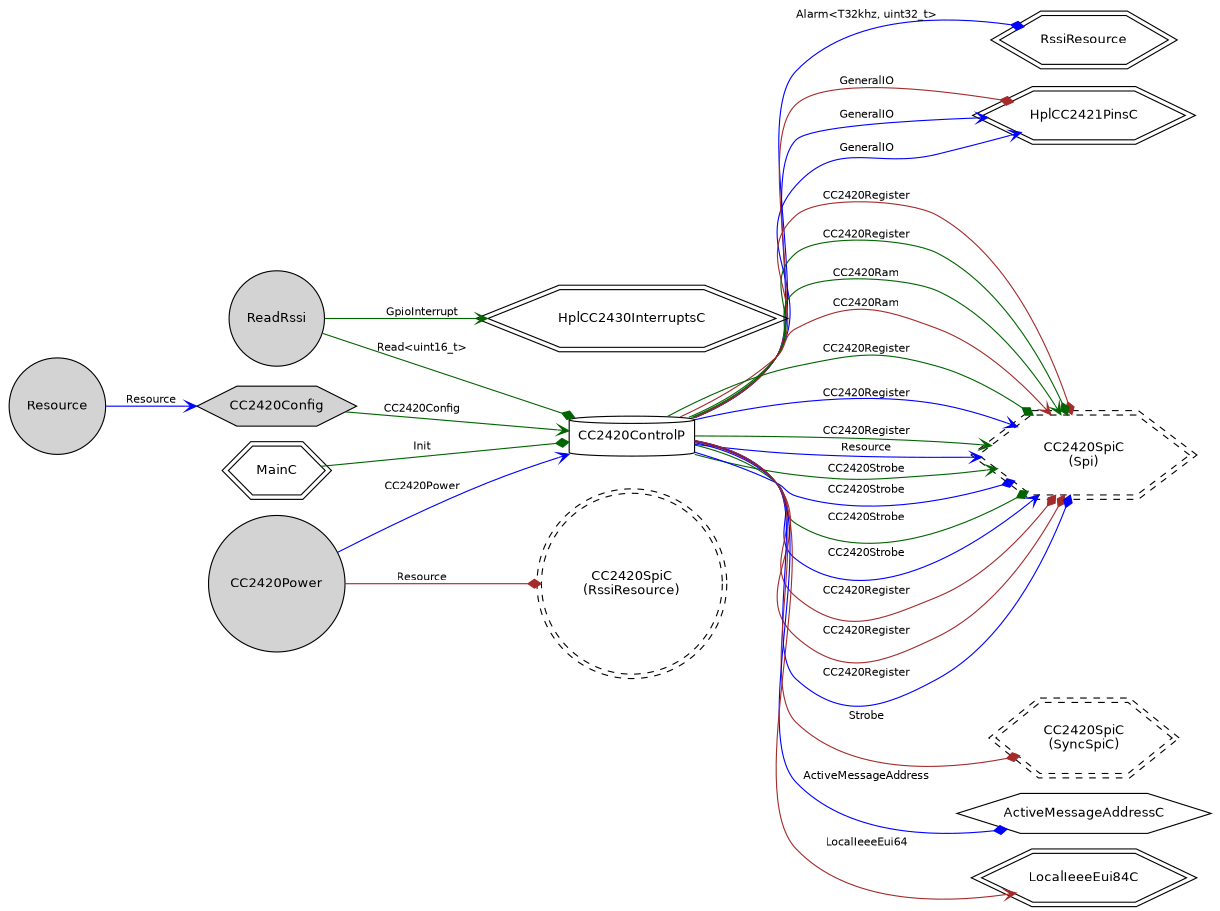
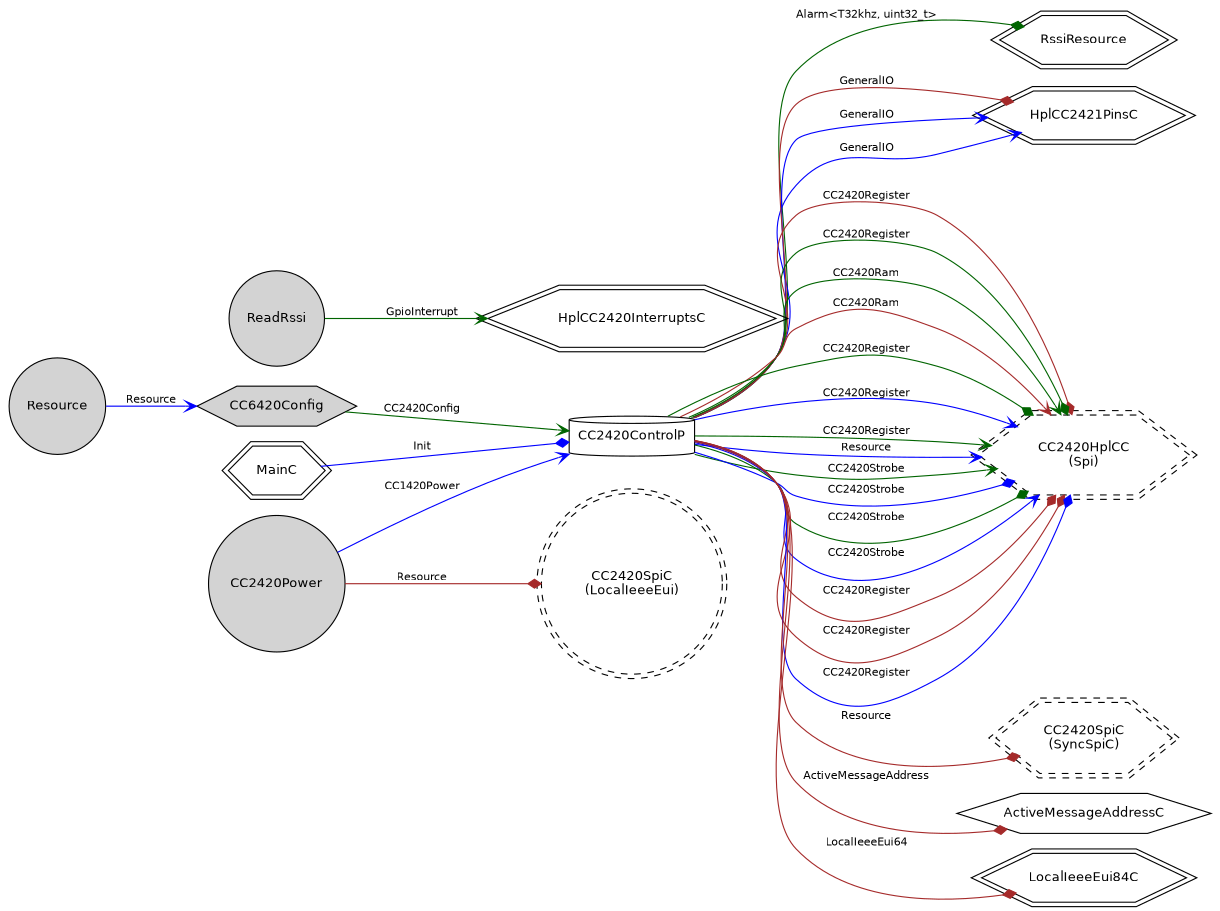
edge "CC2420ControlP" -> "RssiResource": color blue -> darkgreen
node "HplCC2430InterruptsC": label "HplCC2430InterruptsC" -> "HplCC2420InterruptsC"
edge "ReadRssi" -> "CC2420ControlP": removed, label "Read<uint16_t>"
node "CC2420Config": label "CC2420Config" -> "CC6420Config"
edge "MainC" -> "CC2420ControlP": color darkgreen -> blue
node "CC2420SpiC (Spi)": label "CC2420SpiC (Spi)" -> "CC2420HplCC (Spi)"
edge "CC2420Power" -> "CC2420ControlP": label "CC2420Power" -> "CC1420Power"
node "CC2420SpiC (RssiResource)": label "CC2420SpiC (RssiResource)" -> "CC2420SpiC (LocalIeeeEui)"
edge "CC2420ControlP" -> "CC2420SpiC (SyncSpiC)": label "Strobe" -> "Resource"
edge "CC2420ControlP" -> "LocalIeeeEui84C": arrowhead vee -> diamond
edge "CC2420ControlP" -> "ActiveMessageAddressC": color blue -> brown
